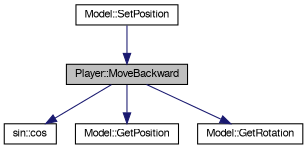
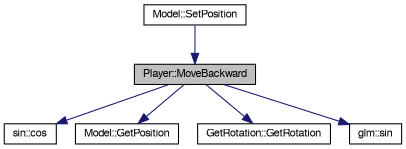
node "Model::GetRotation": label "Model::GetRotation" -> "GetRotation::GetRotation"
node "glm::sin": added
